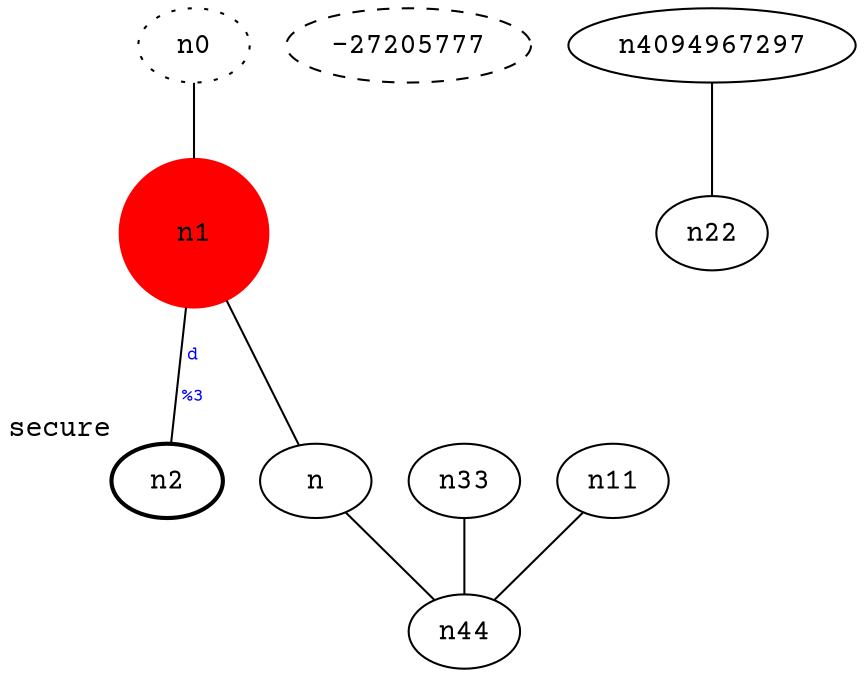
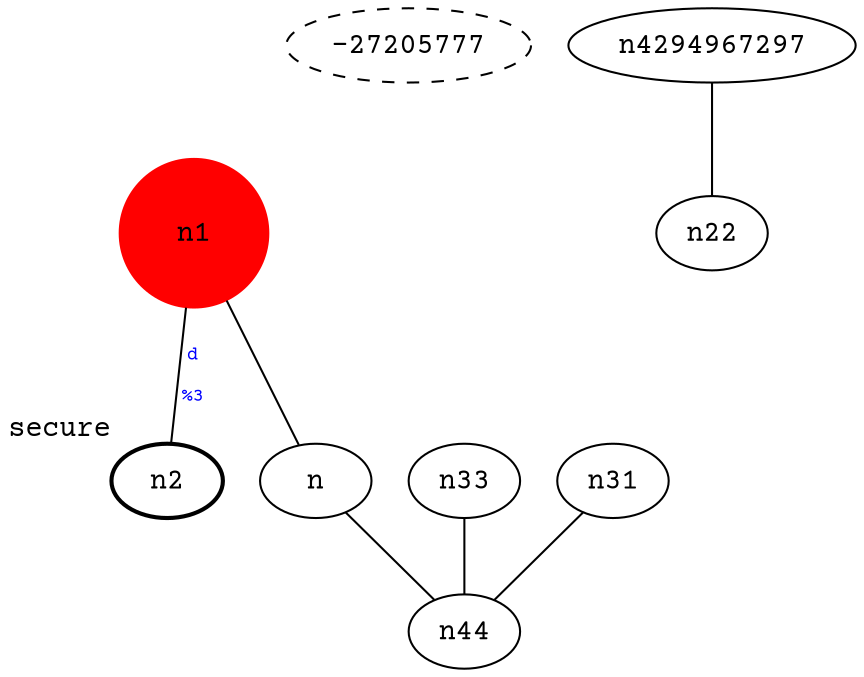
node "n0": removed
node "n4094967297": label "n4094967297" -> "n4294967297"
node "n11": label "n11" -> "n31"
